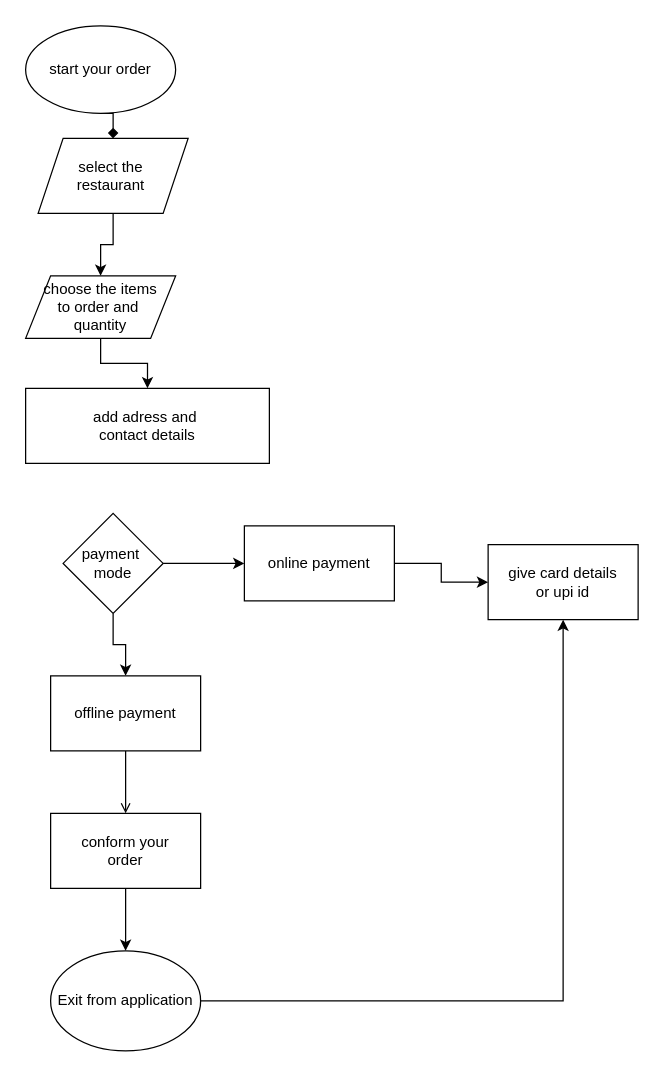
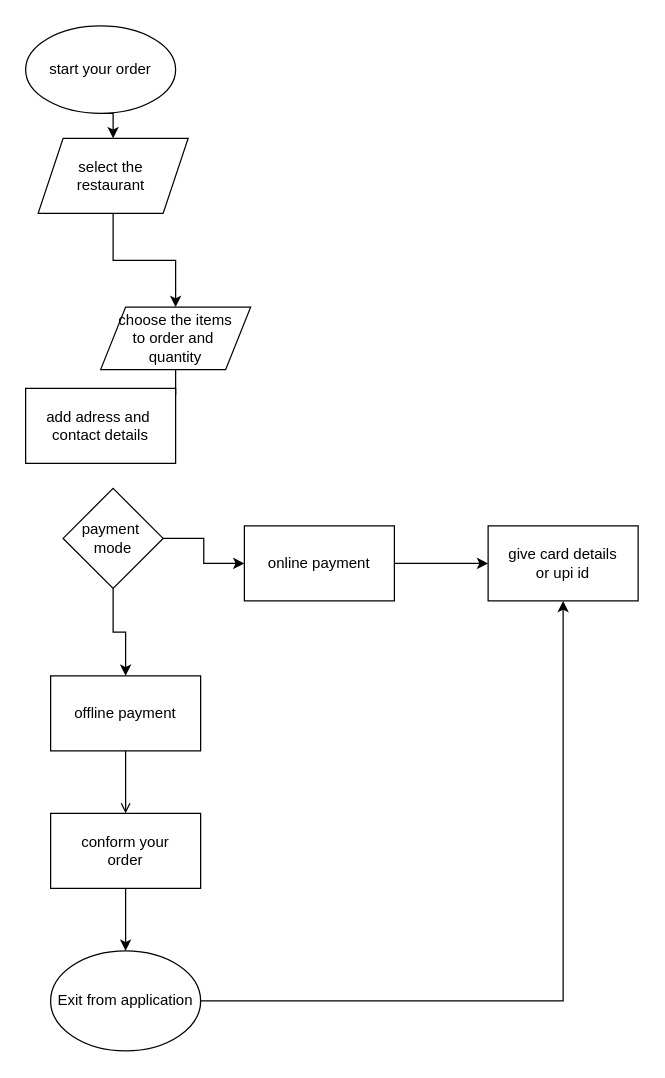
edge "start your order" -> "select the restaurant": arrowhead diamond -> classic
node "choose the items to order and quantity": moved (101, 307) -> (176, 338)
node "add adress and contact details": size 244x75 -> 150x75
node "payment mode": moved (113, 563) -> (113, 538)
node "give card details or upi id": moved (563, 582) -> (563, 563)
